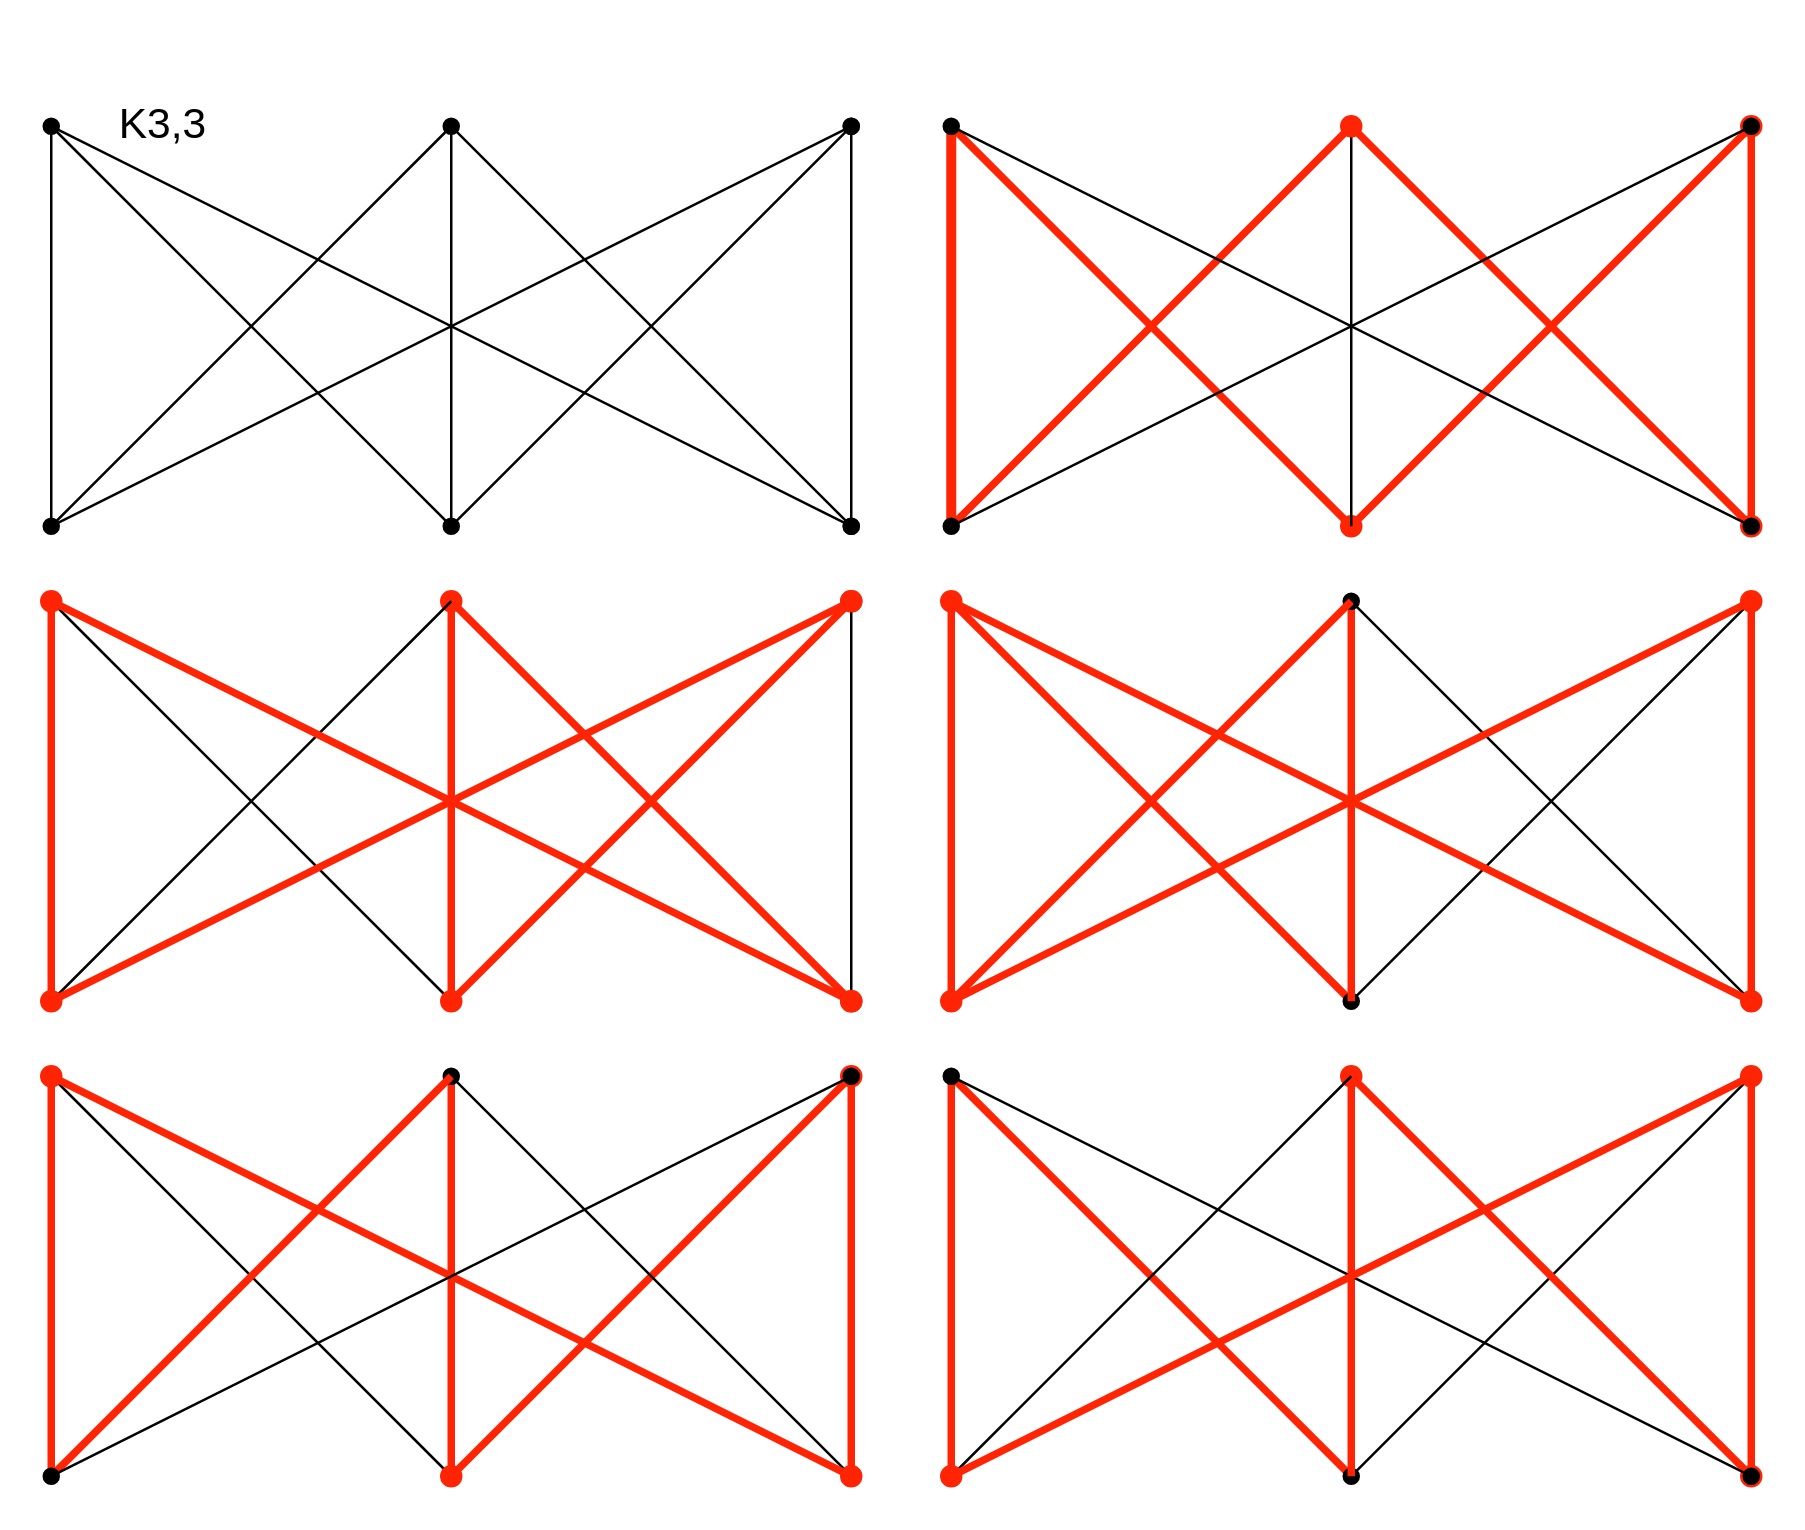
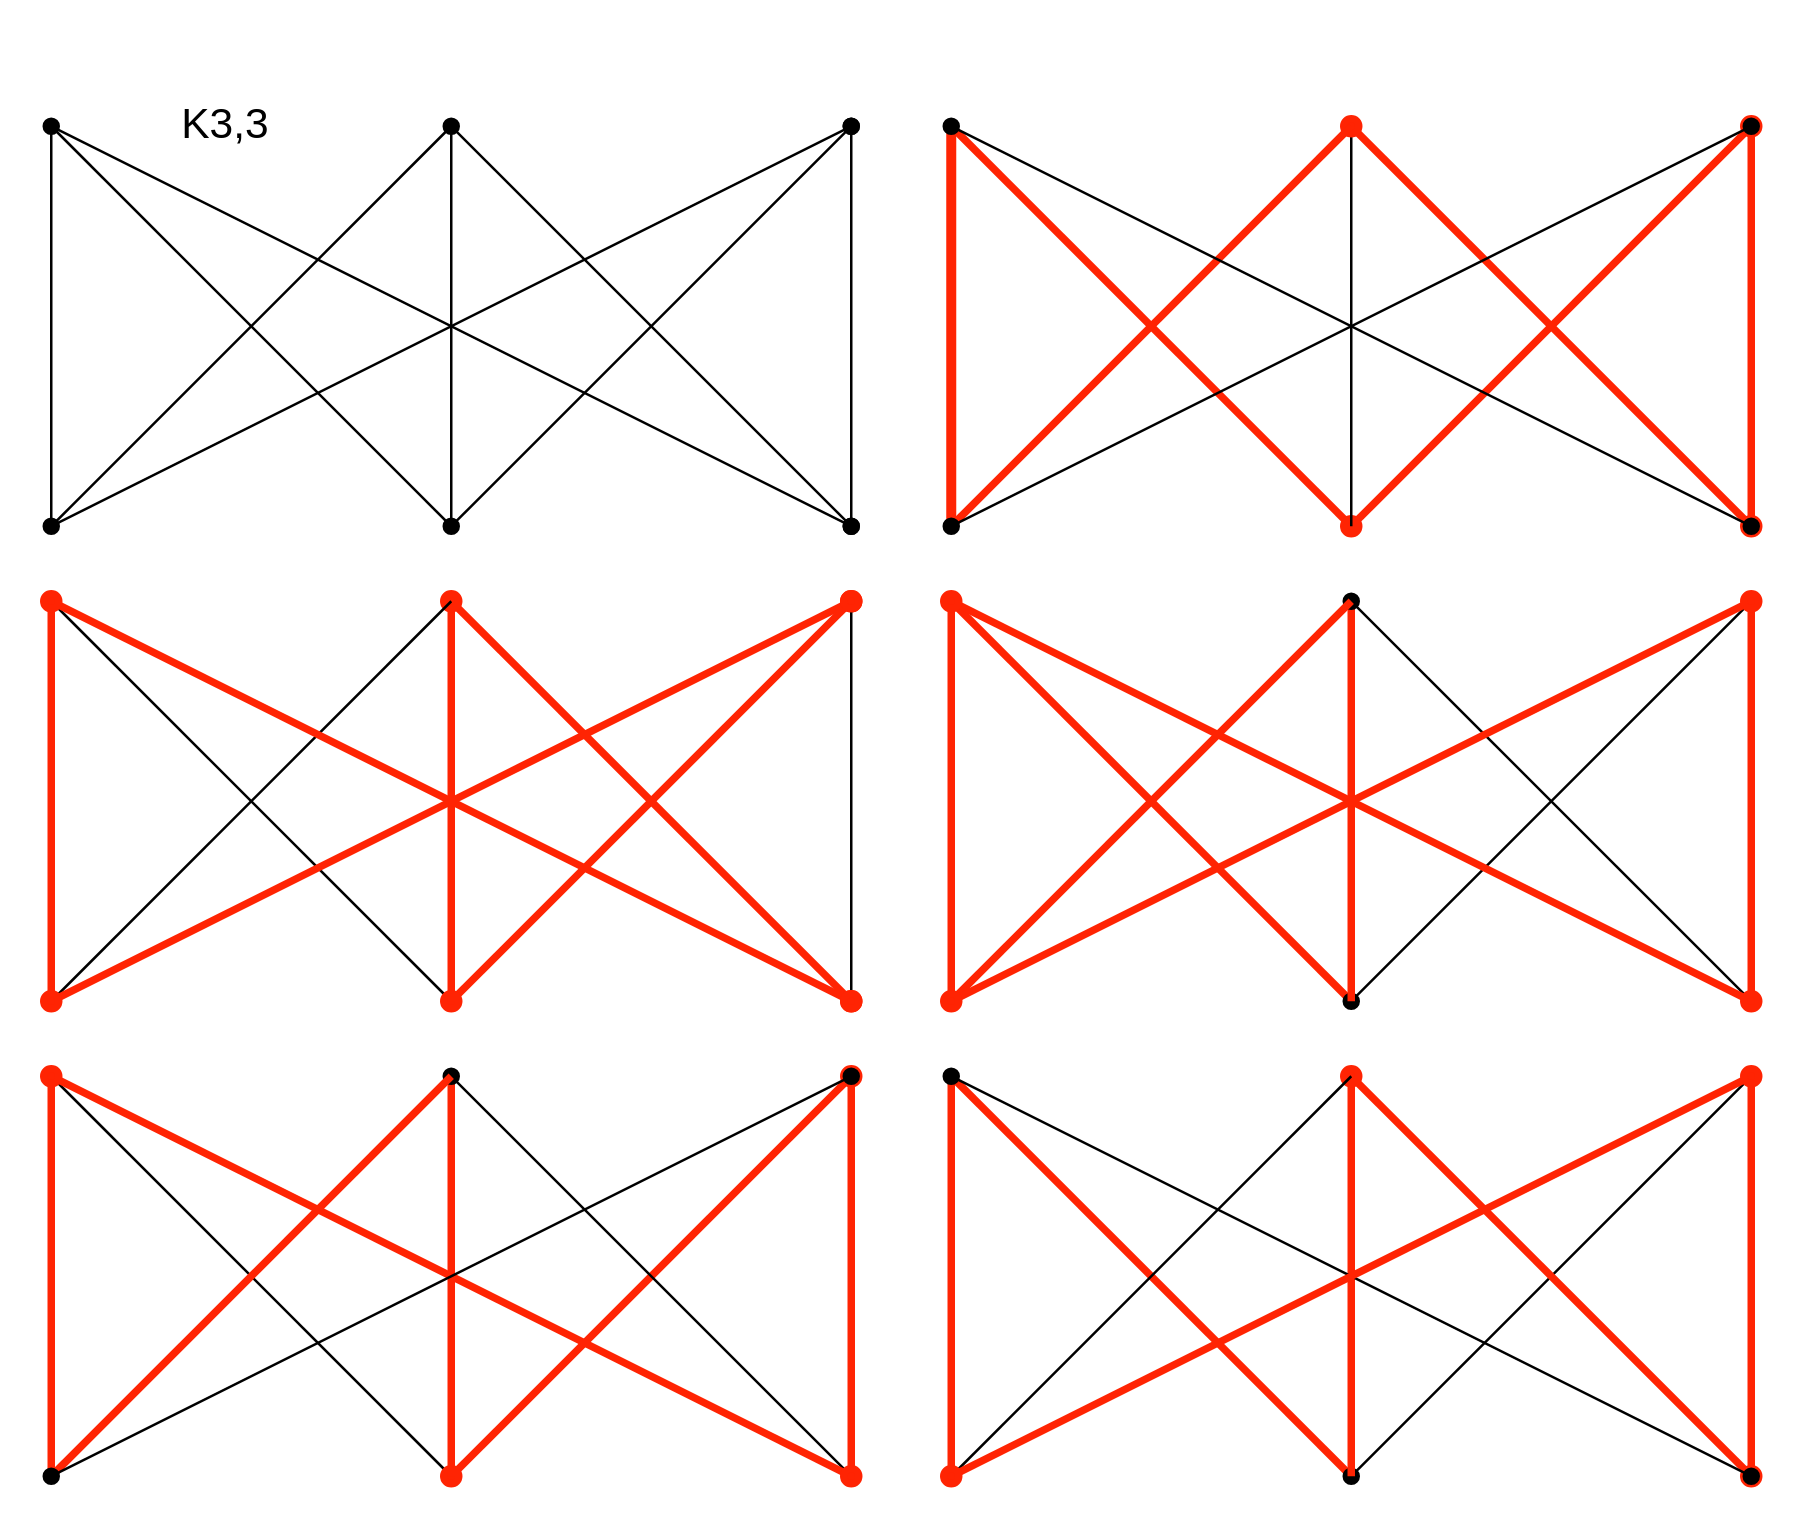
node "K3,3": moved (164, 126) -> (226, 126)
